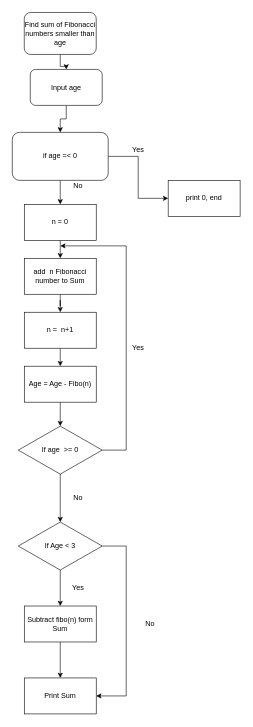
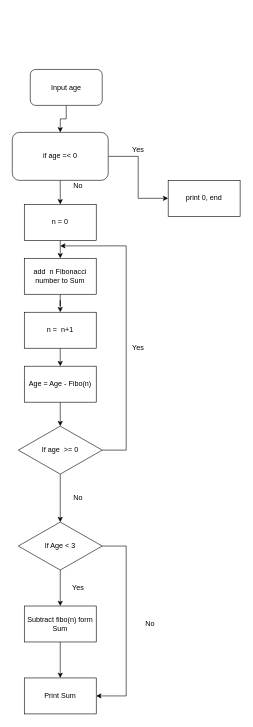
node "Find sum of Fibonacci numbers smaller than age": removed
edge "Find sum of Fibonacci numbers smaller than age" -> "Input age": removed
